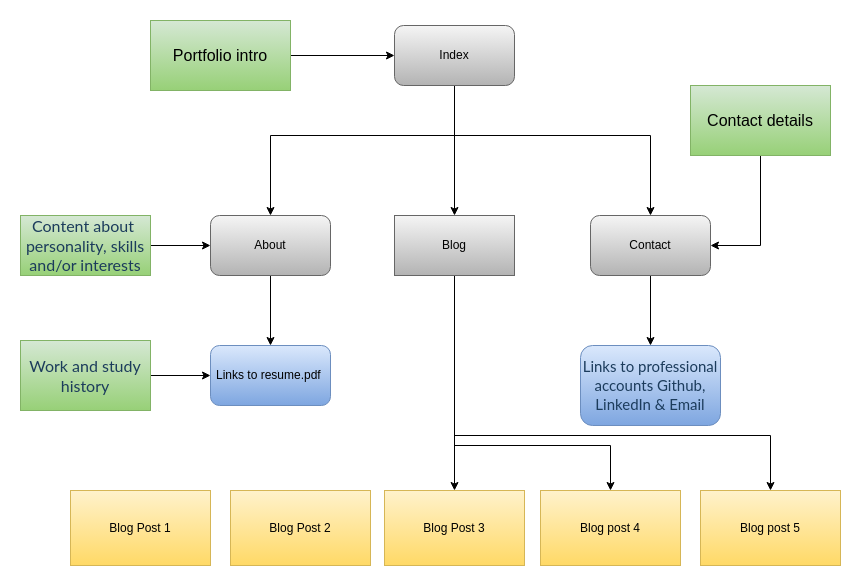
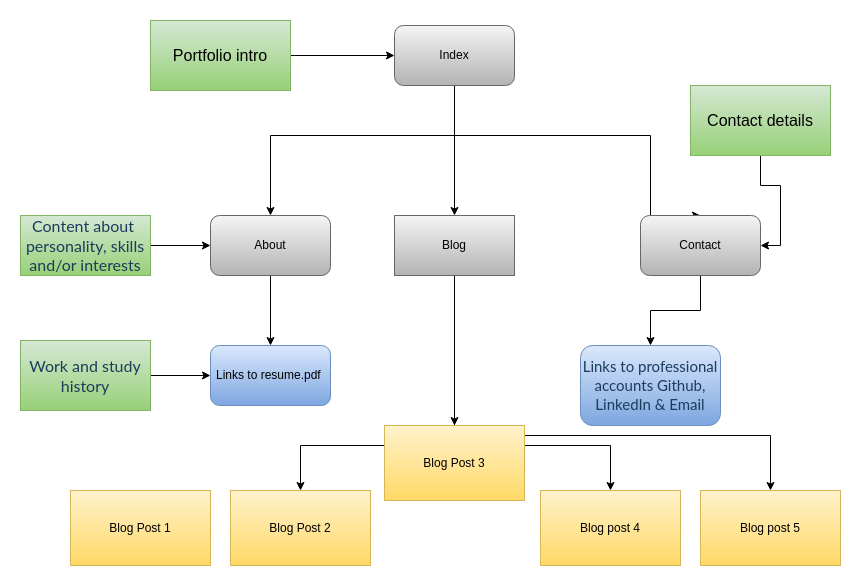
node "Contact": moved (651, 246) -> (701, 246)
edge "Blog" -> "Blog Post 2": added
node "Blog Post 3": moved (455, 528) -> (455, 463)
